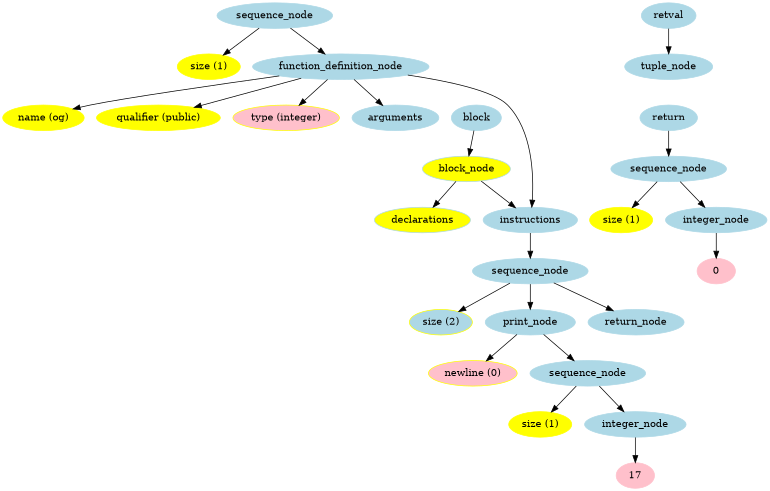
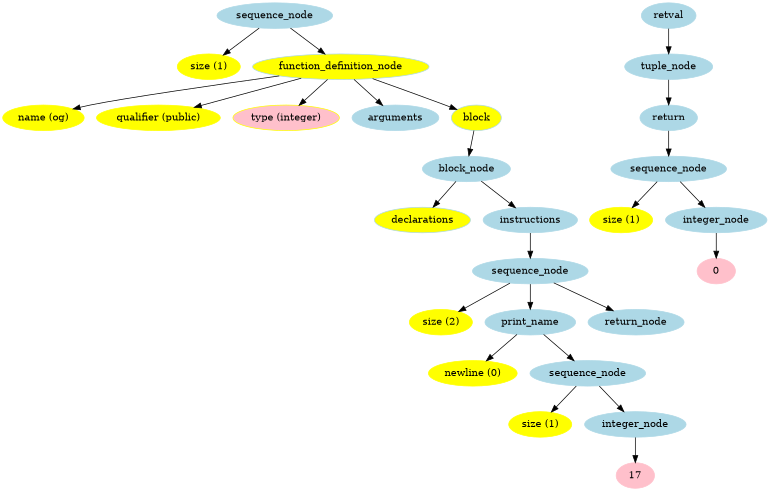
node "function_definition_node": fillcolor lightblue -> yellow
edge "tuple_node" -> "return": added
edge "function_definition_node" -> "instructions": now "function_definition_node" -> "block"
node "block": fillcolor lightblue -> yellow
node "block_node": fillcolor yellow -> lightblue
node "size (2)": fillcolor lightblue -> yellow
node "print_node": label "print_node" -> "print_name"
node "newline (0)": fillcolor pink -> yellow
